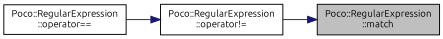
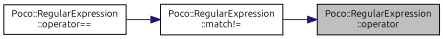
node "Poco::RegularExpression ::operator!=": label "Poco::RegularExpression ::operator!=" -> "Poco::RegularExpression ::match!="
node "Poco::RegularExpression ::match": label "Poco::RegularExpression ::match" -> "Poco::RegularExpression ::operator"
